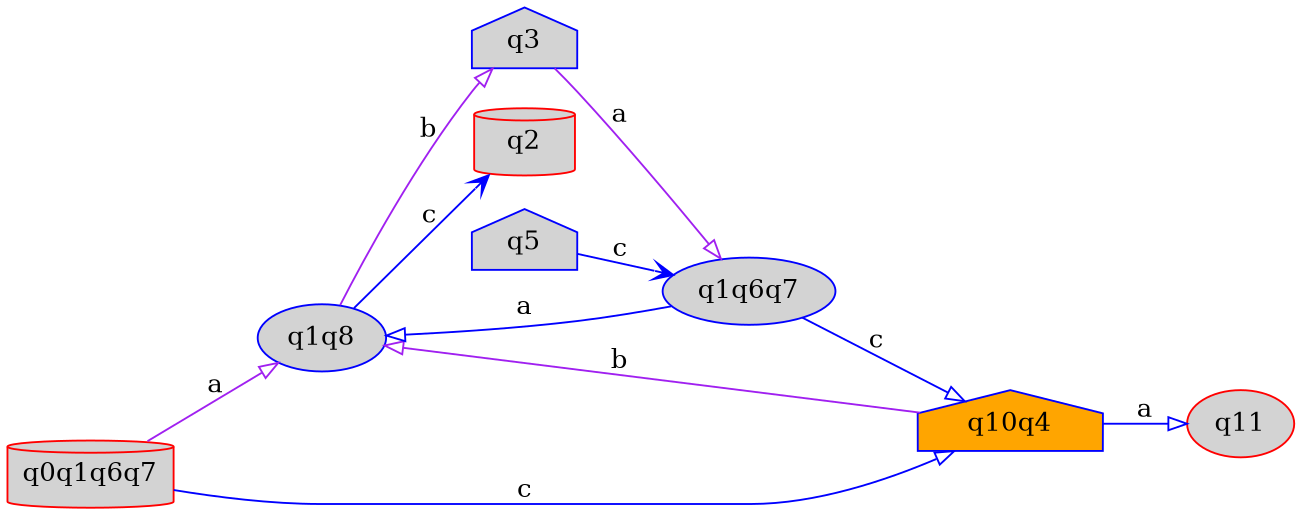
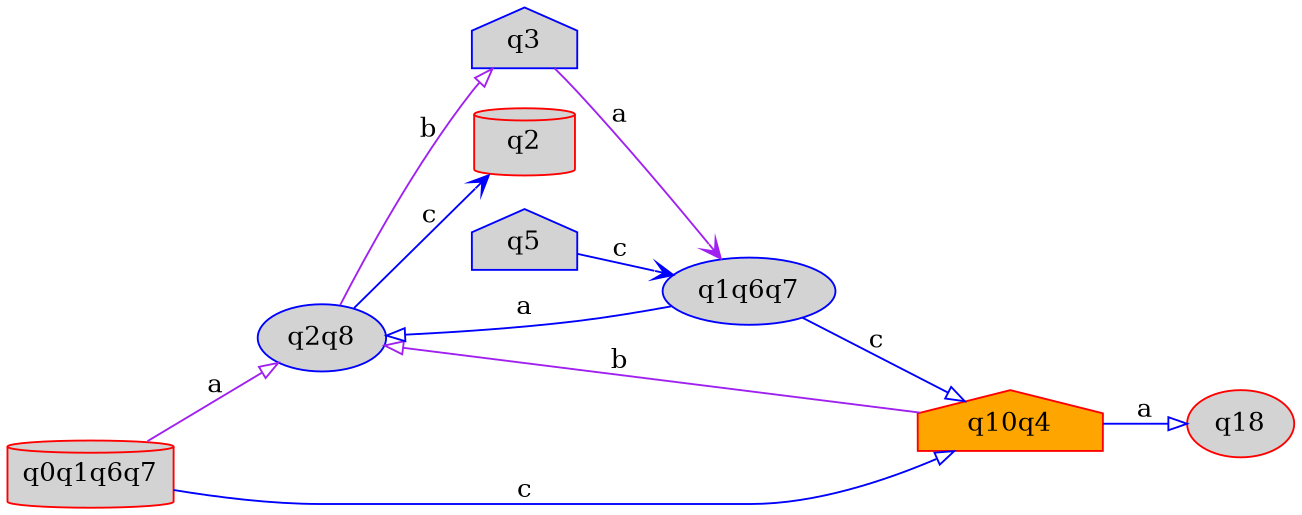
edge "q3" -> "q1q6q7": arrowhead onormal -> vee
node "q1q8": label "q1q8" -> "q2q8"
node "q10q4": color blue -> red
node "q11": label "q11" -> "q18"
